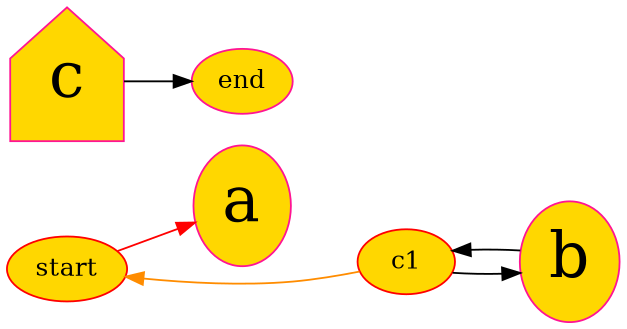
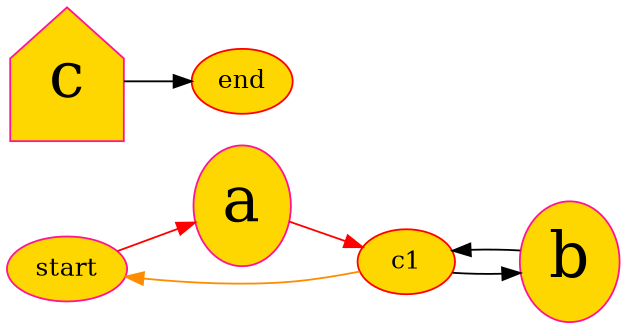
node "end": color deeppink -> red
edge "a" -> "c1": added
node "start": color red -> deeppink
